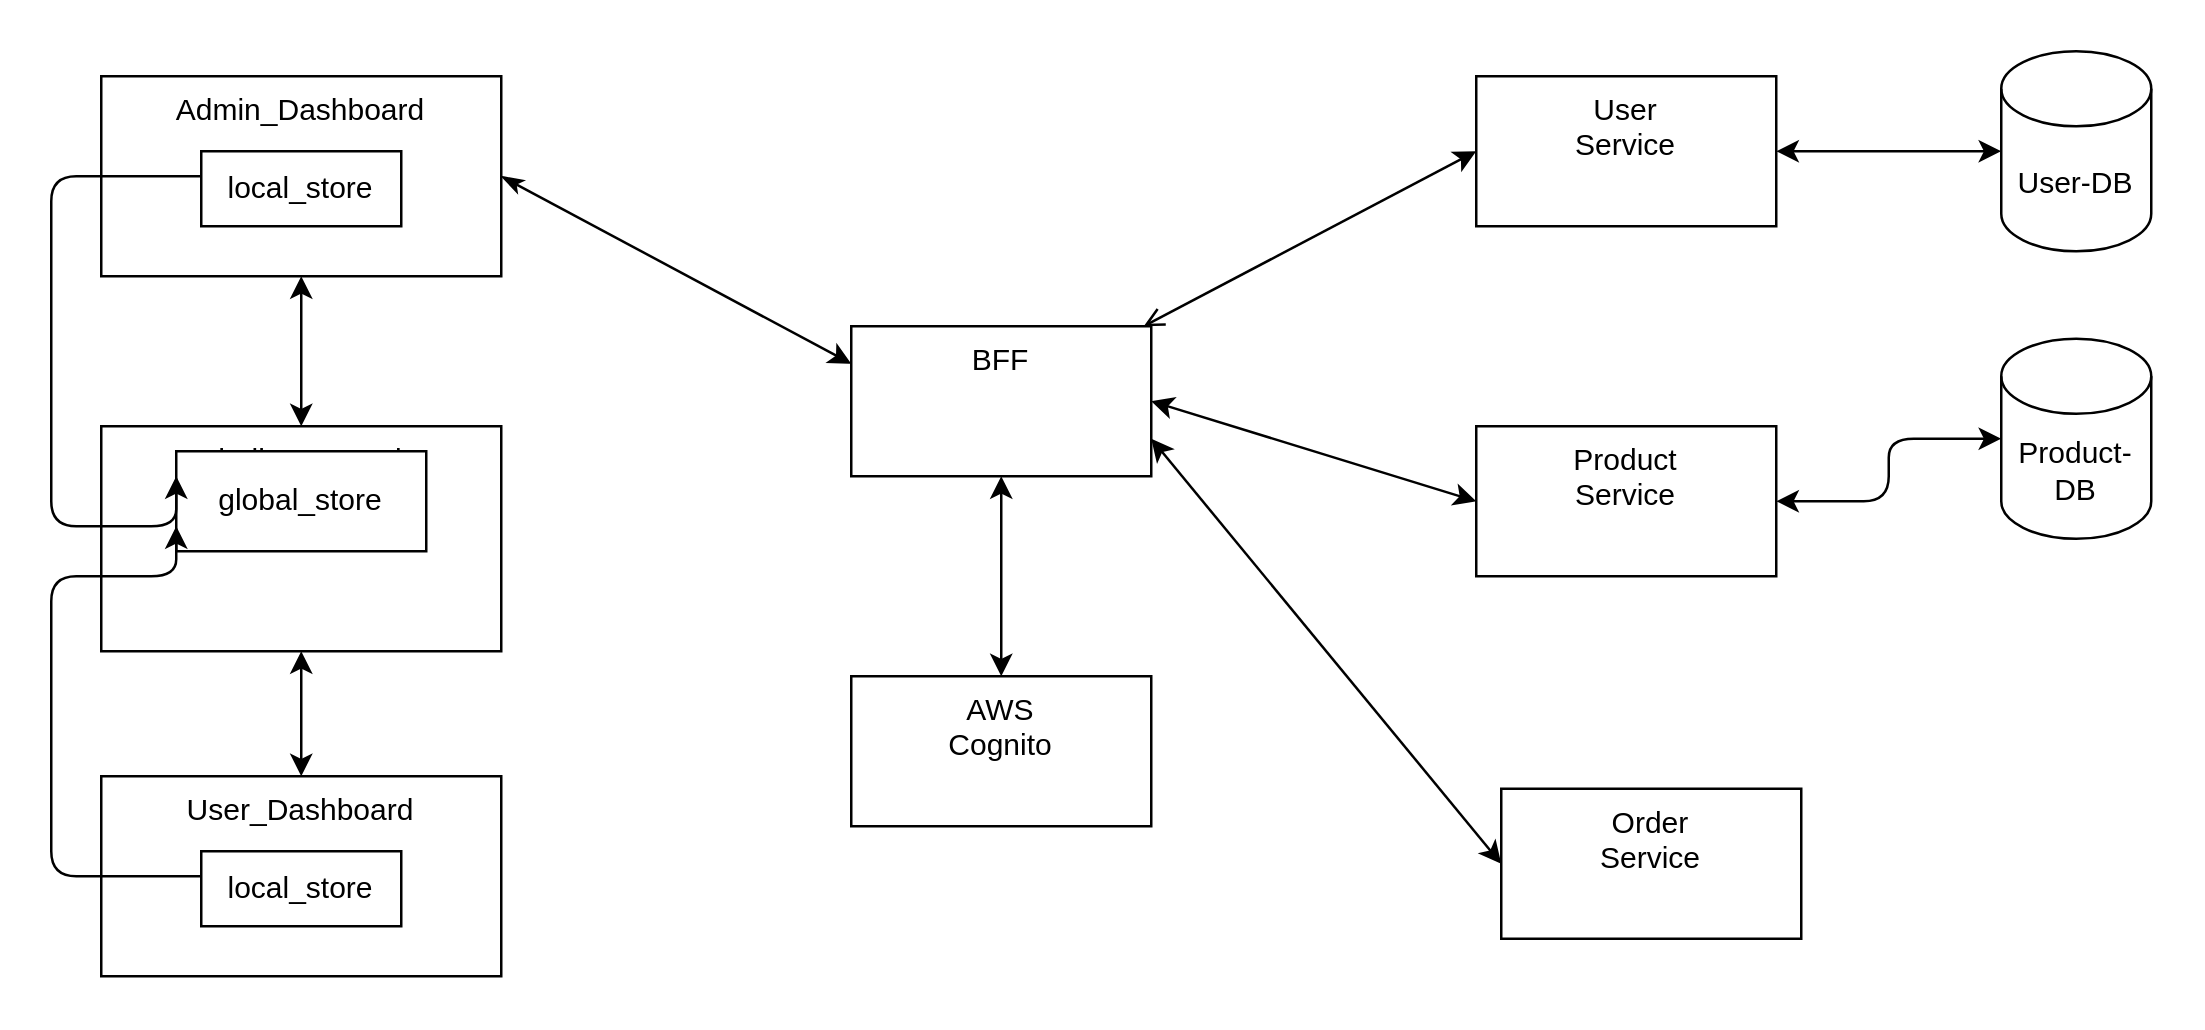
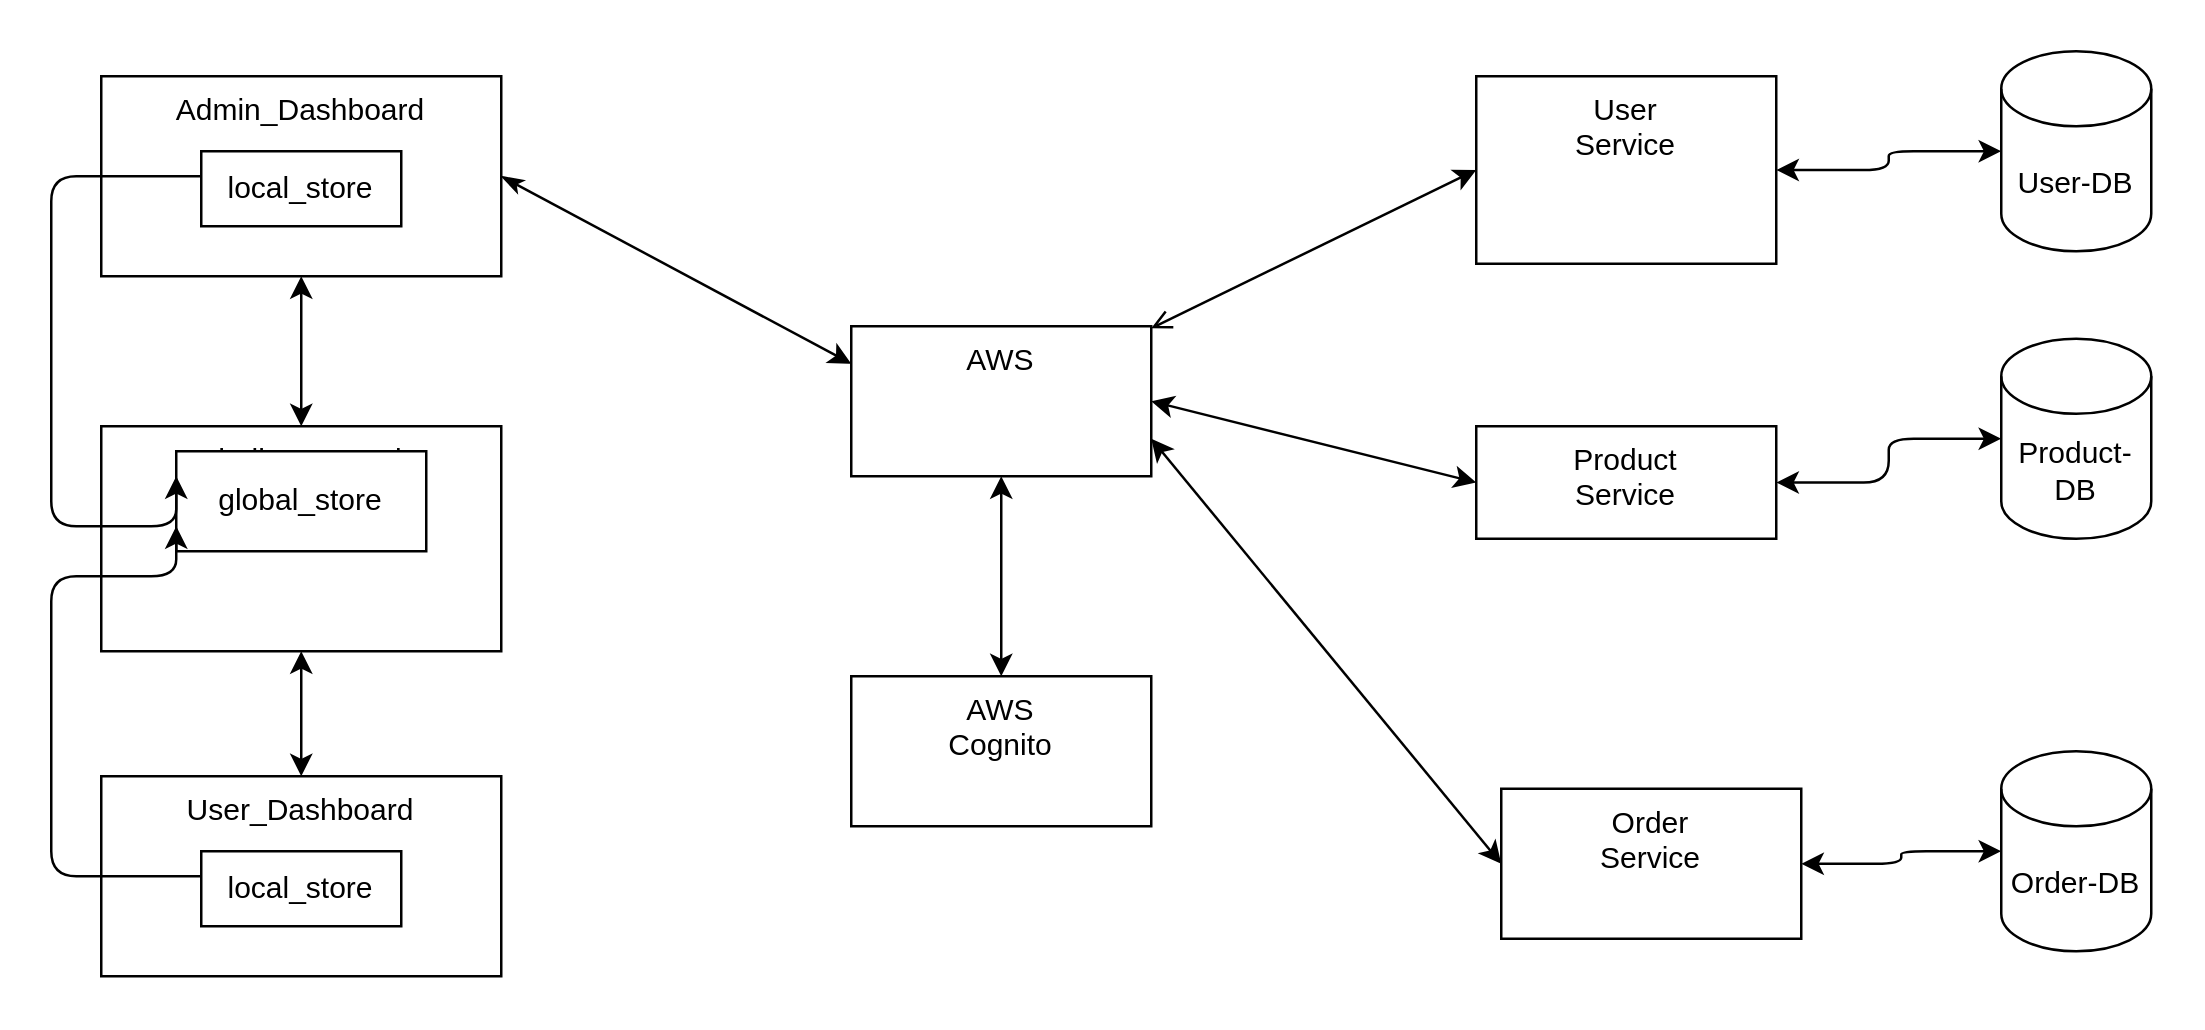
node "User Service": size 300x150 -> 300x188
node "BFF": label "BFF" -> "AWS"
node "Product Service": size 300x150 -> 300x113
node "Order-DB": added
edge "Order-DB" -- "Order Service": added
